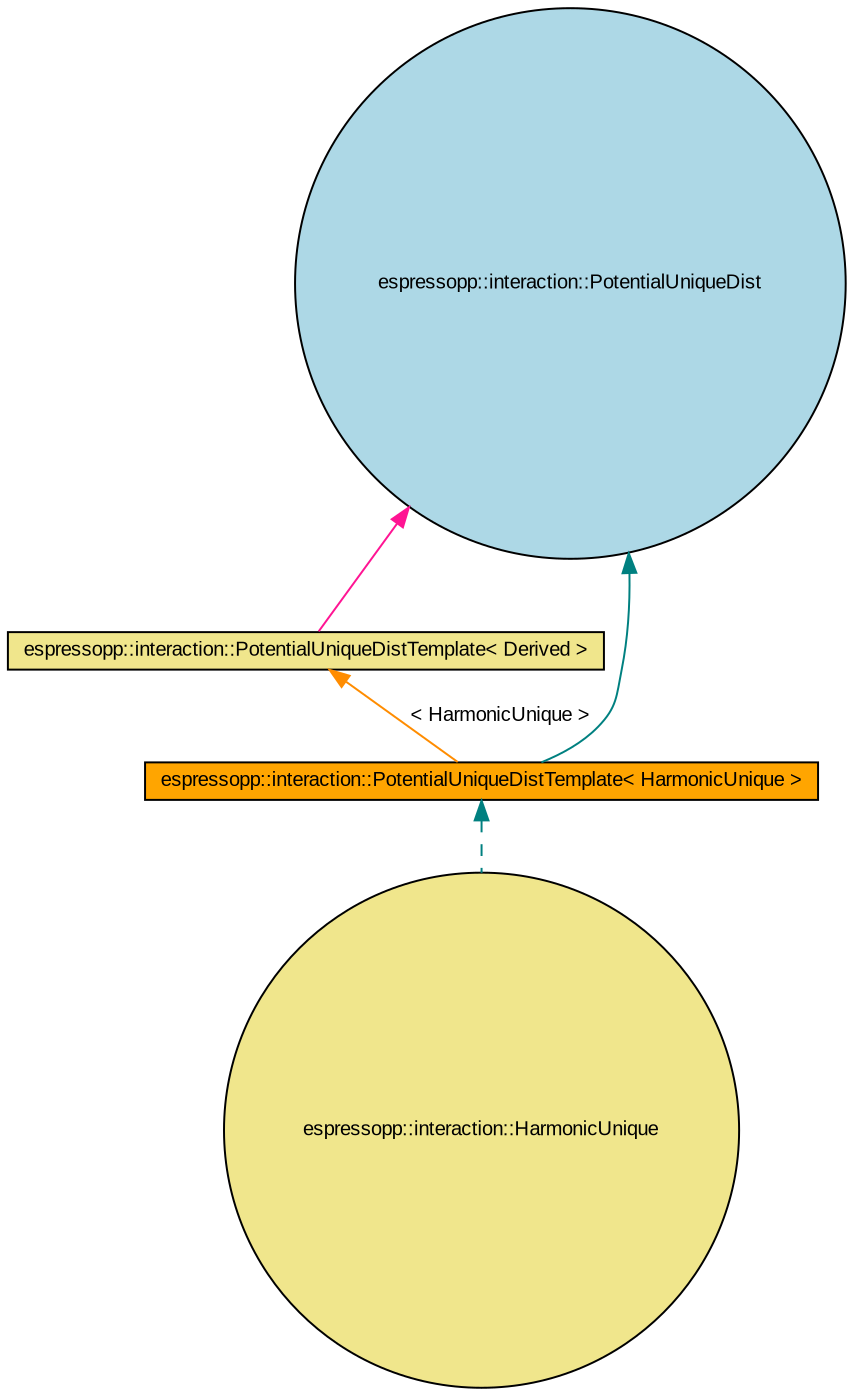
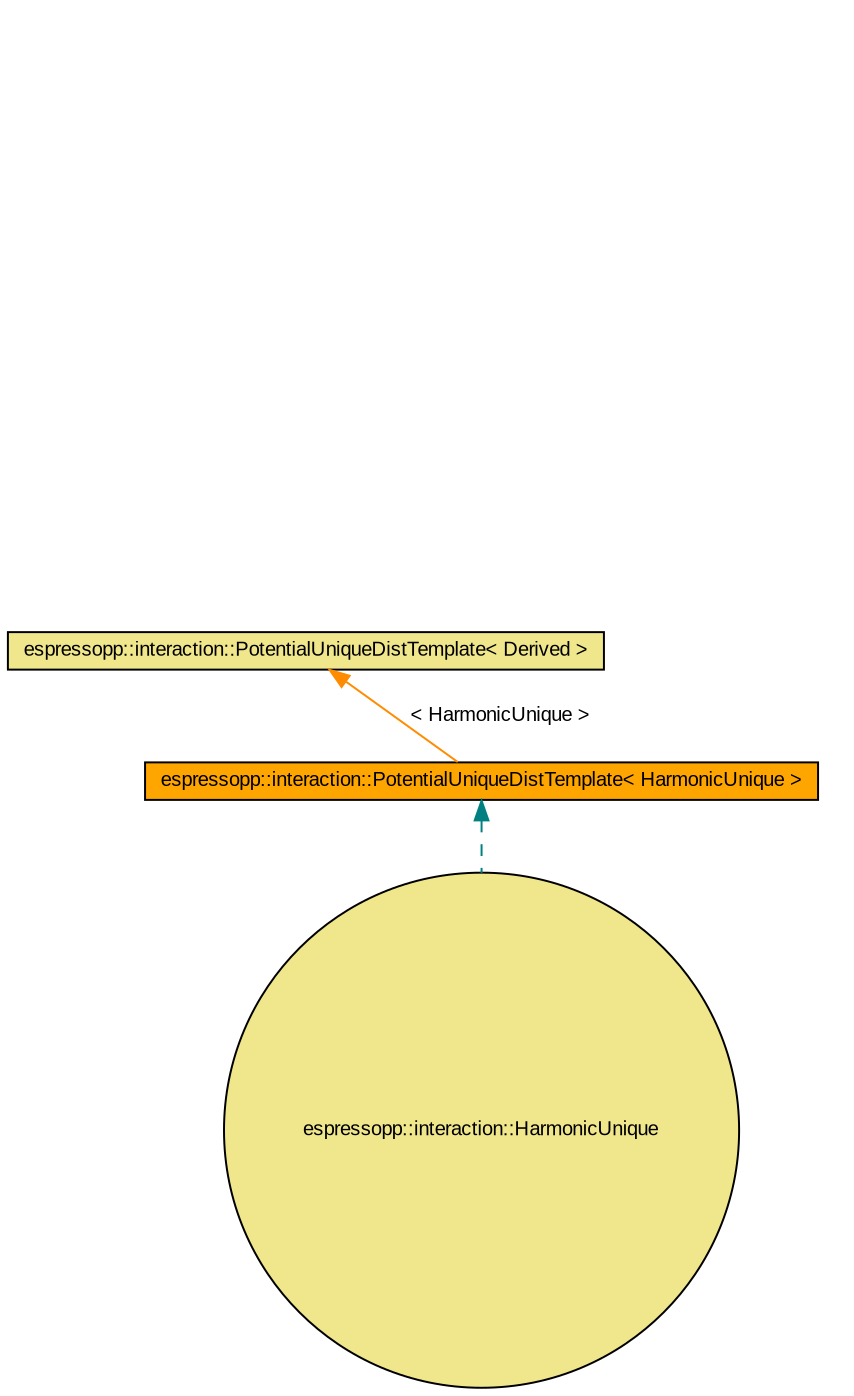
node "espressopp::interaction::PotentialUniqueDist": removed
